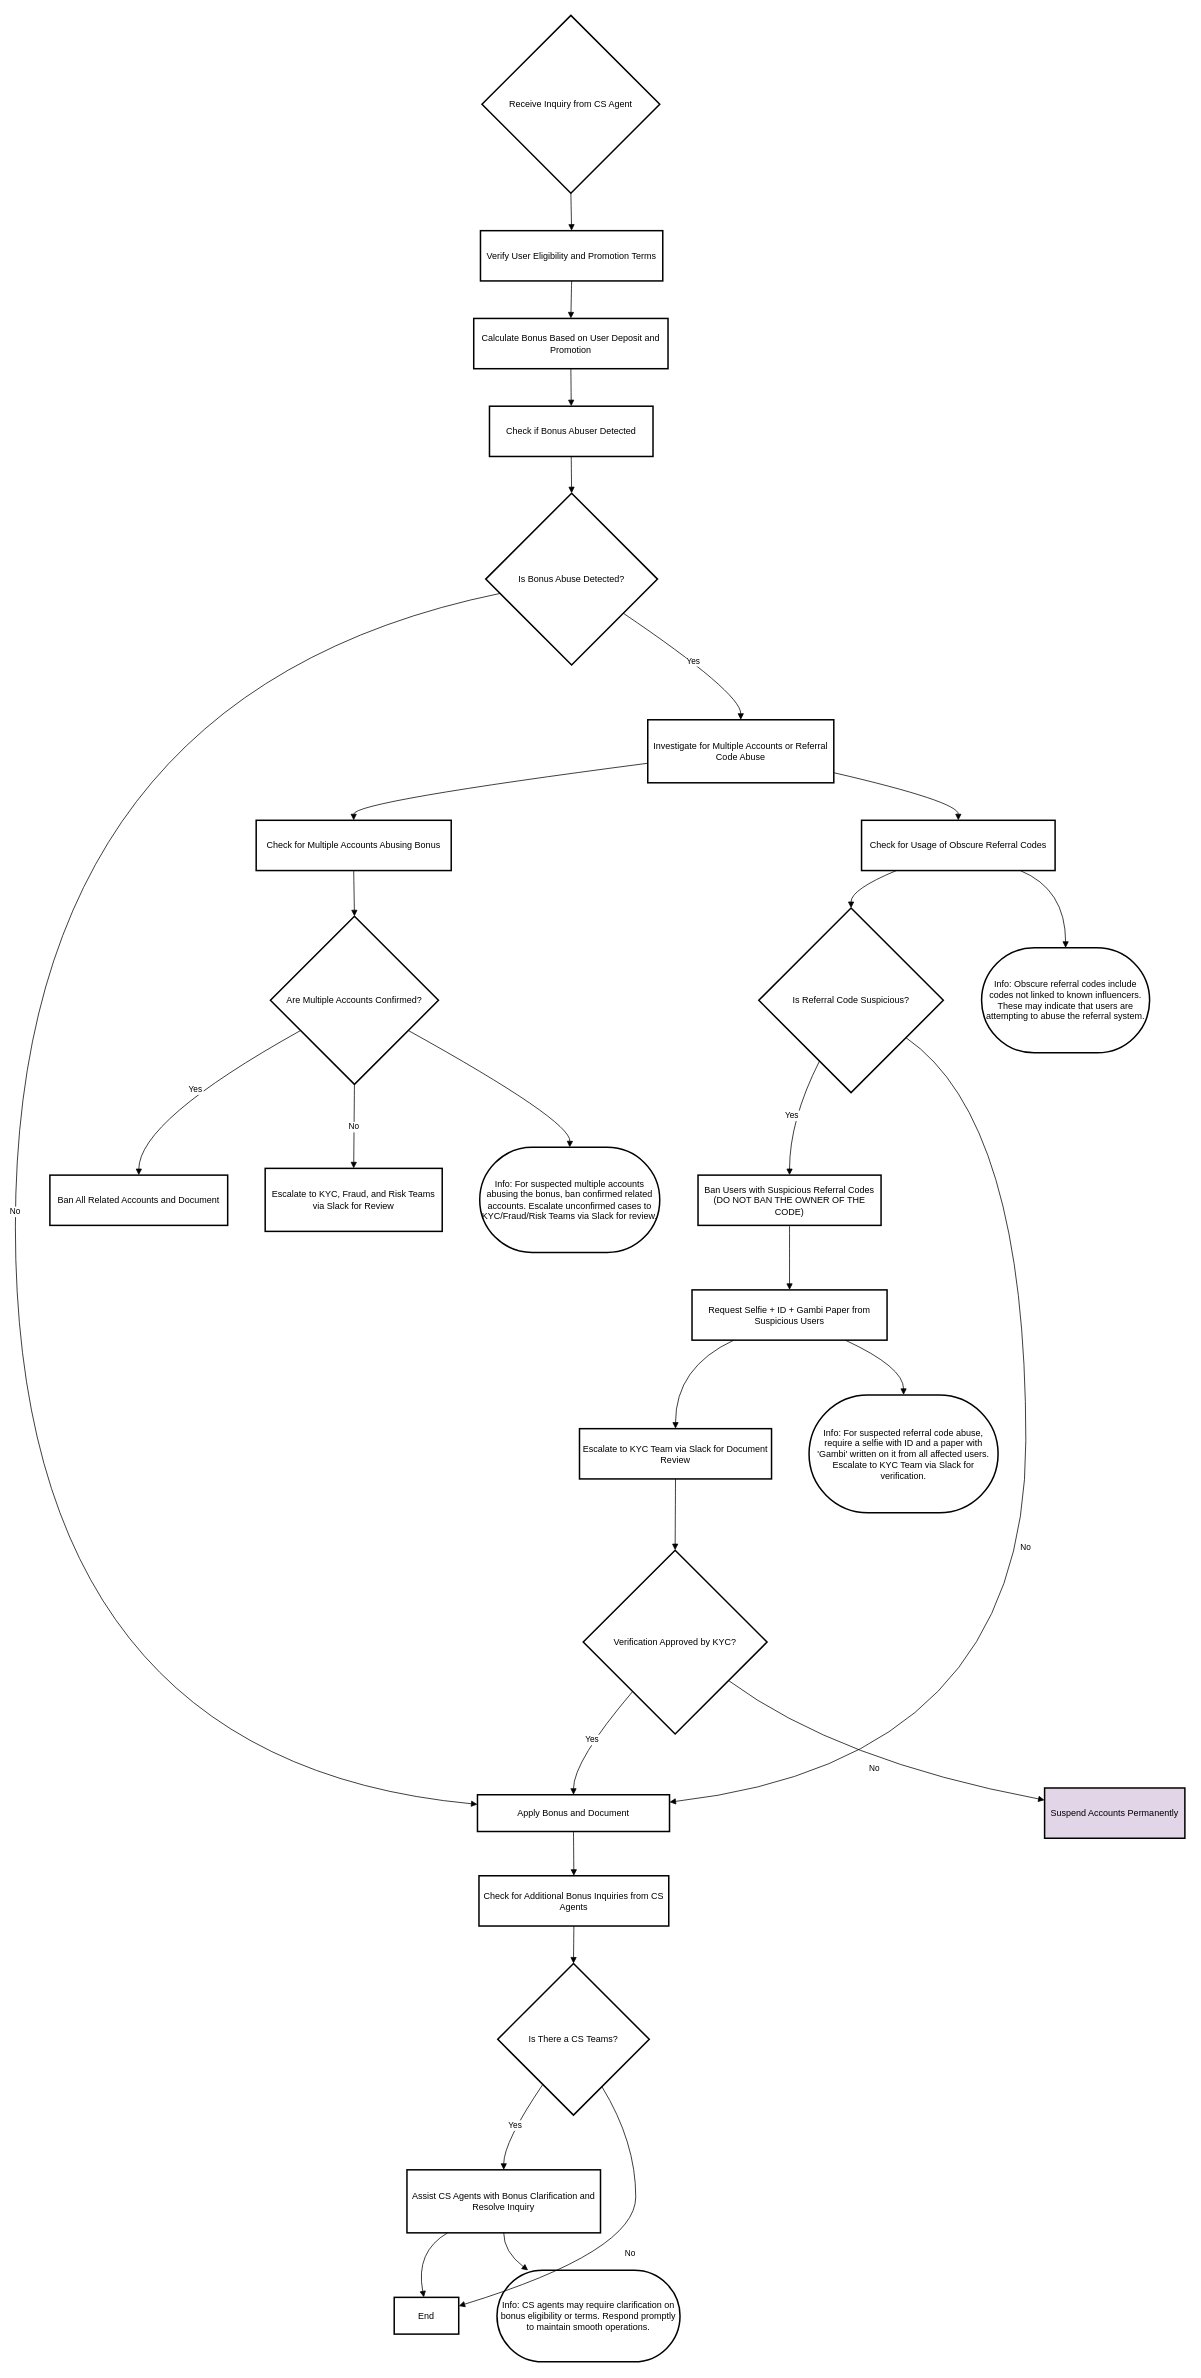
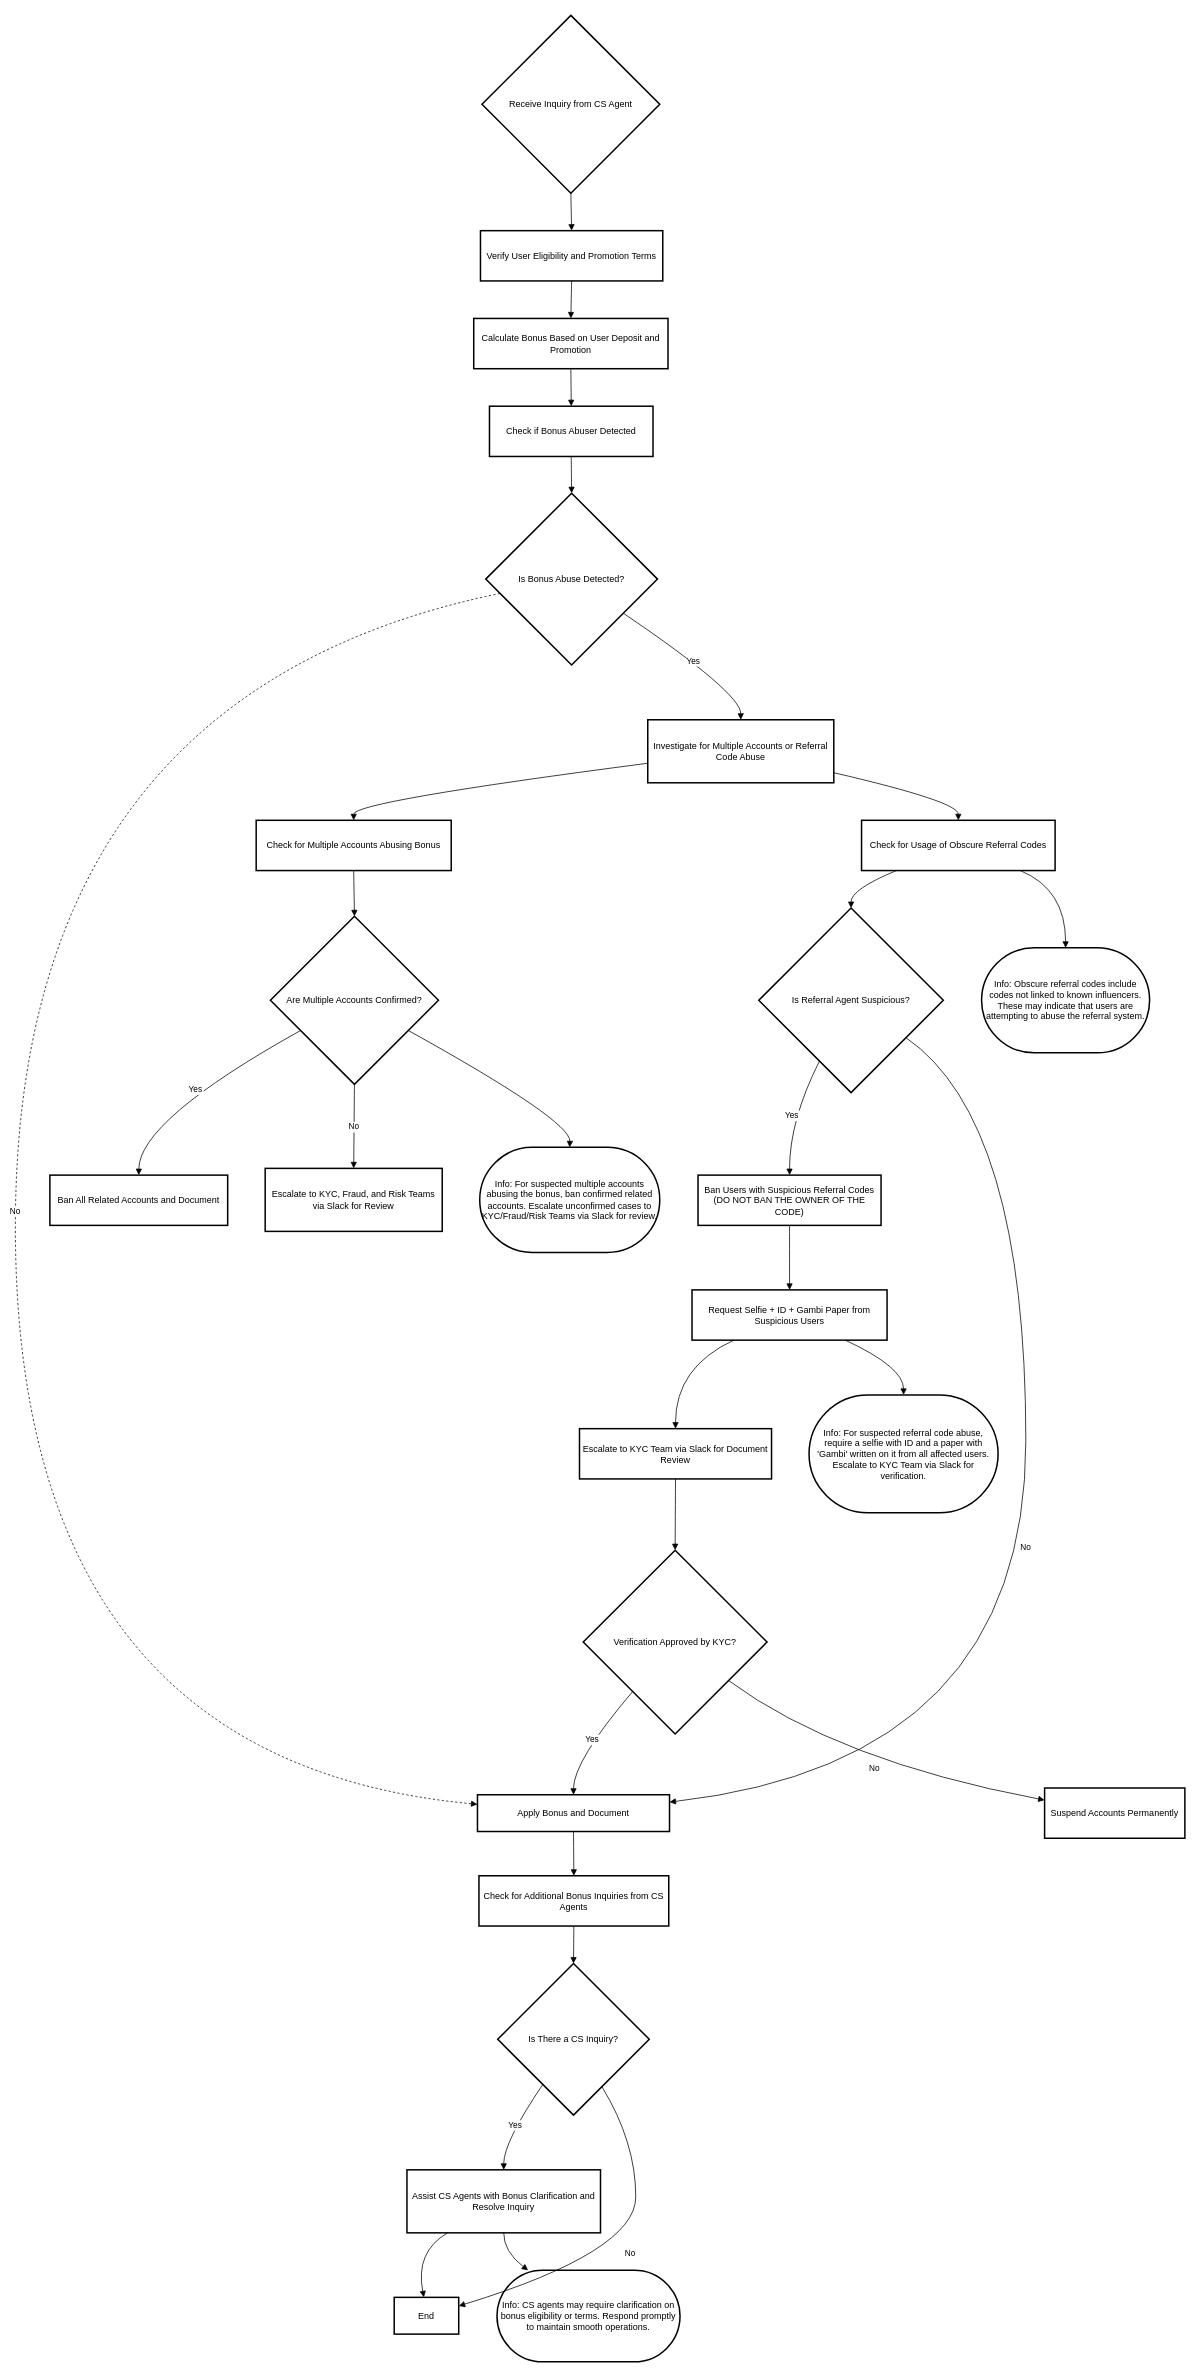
edge "Is Bonus Abuse Detected?" -> "Apply Bonus and Document": style solid -> dashed
node "Is Referral Code Suspicious?": label "Is Referral Code Suspicious?" -> "Is Referral Agent Suspicious?"
node "Suspend Accounts Permanently": fillcolor #e1d5e7 -> #ffffff
node "Is There a CS Teams?": label "Is There a CS Teams?" -> "Is There a CS Inquiry?"
